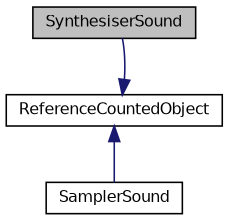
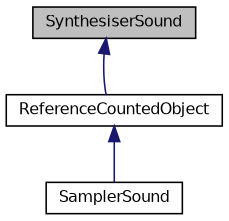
edge "SynthesiserSound" -> "ReferenceCountedObject": reversed
